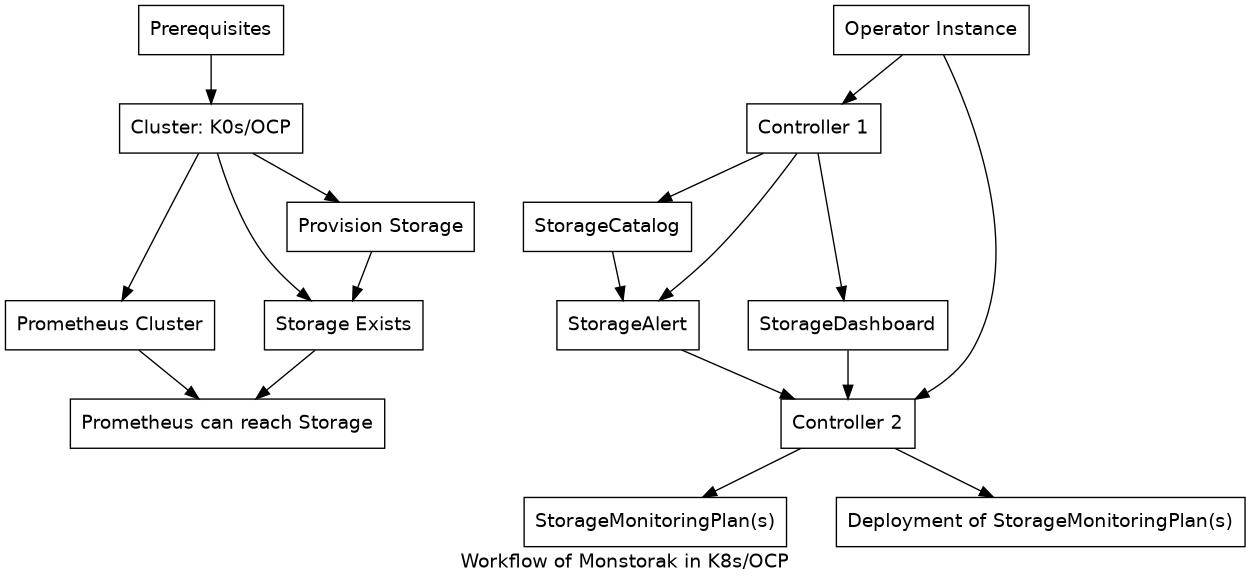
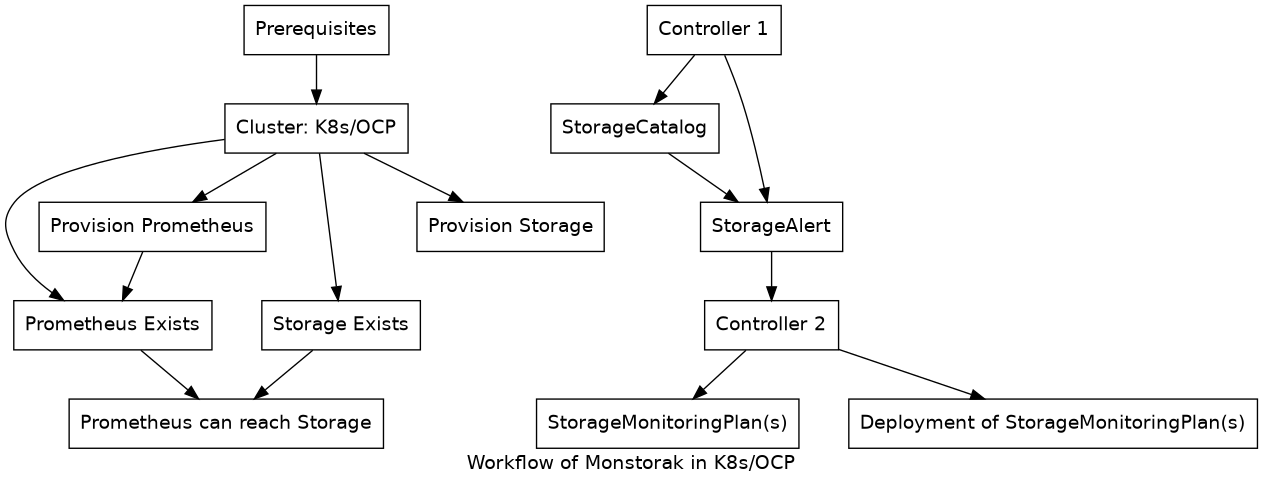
node "Operator Instance": removed
node "Cluster: K0s/OCP": label "Cluster: K0s/OCP" -> "Cluster: K8s/OCP"
node "Provision Prometheus": added
edge "Provision Storage" -> "Storage Exists": removed
node "Prometheus Cluster": label "Prometheus Cluster" -> "Prometheus Exists"
node "StorageDashboard": removed
